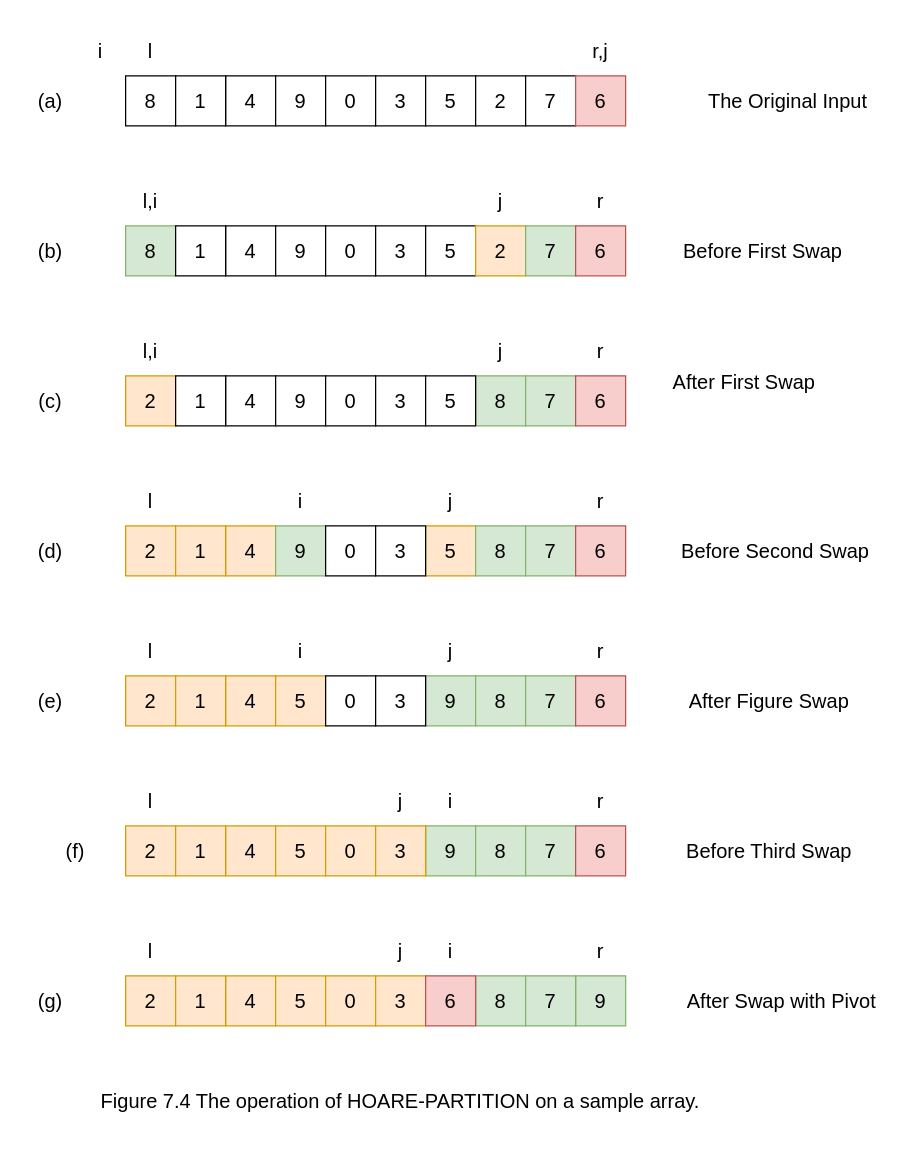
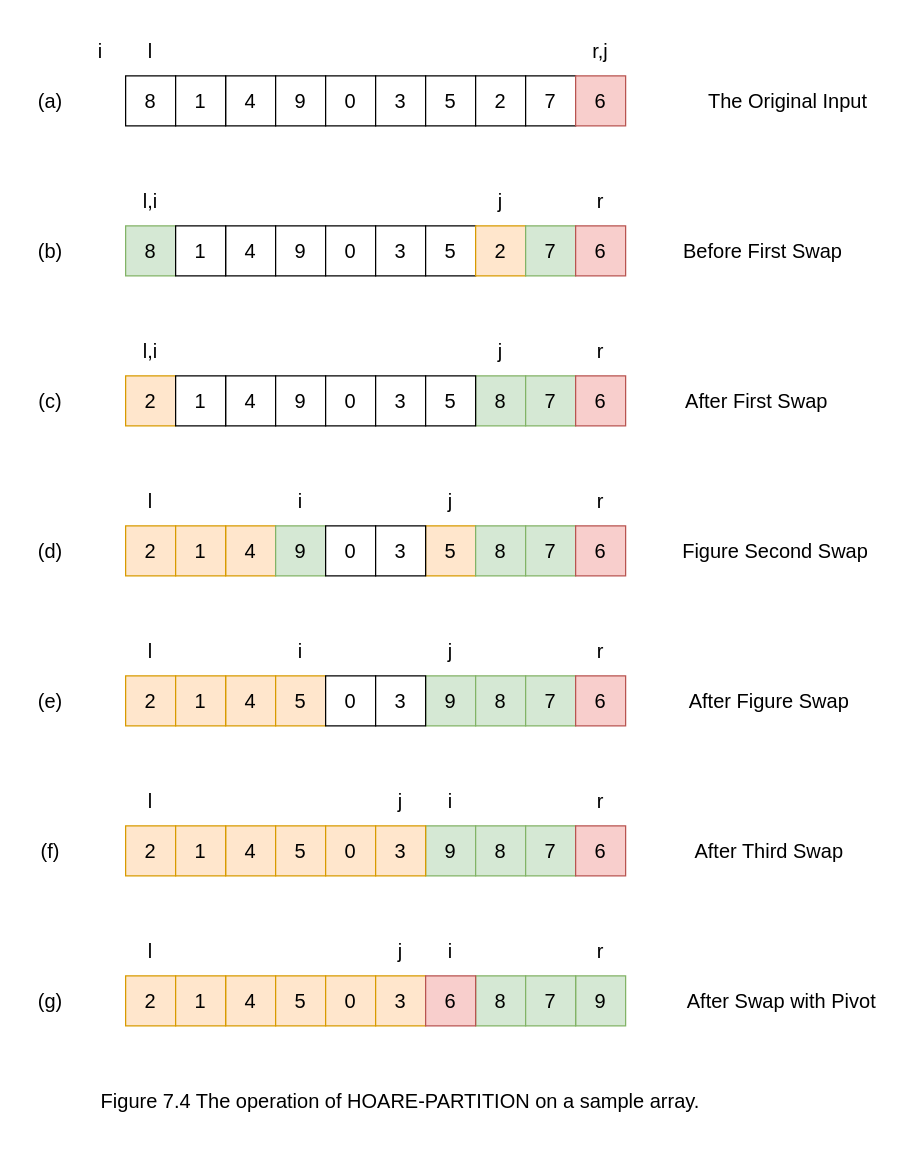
node "After First Swap": moved (744, 382) -> (757, 401)
node "Before Second Swap": label "Before Second Swap" -> "Figure Second Swap"
node "(f)": moved (76, 851) -> (51, 851)
node "Before Third Swap": label "Before Third Swap" -> "After Third Swap"
